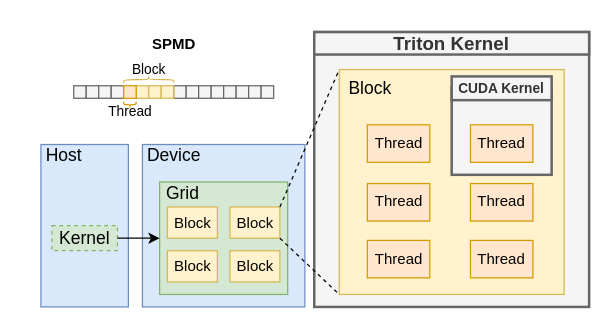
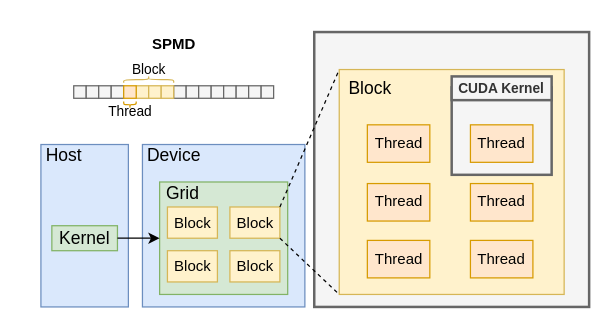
node "Triton Kernel": removed
node "Kernel": style dashed -> solid
